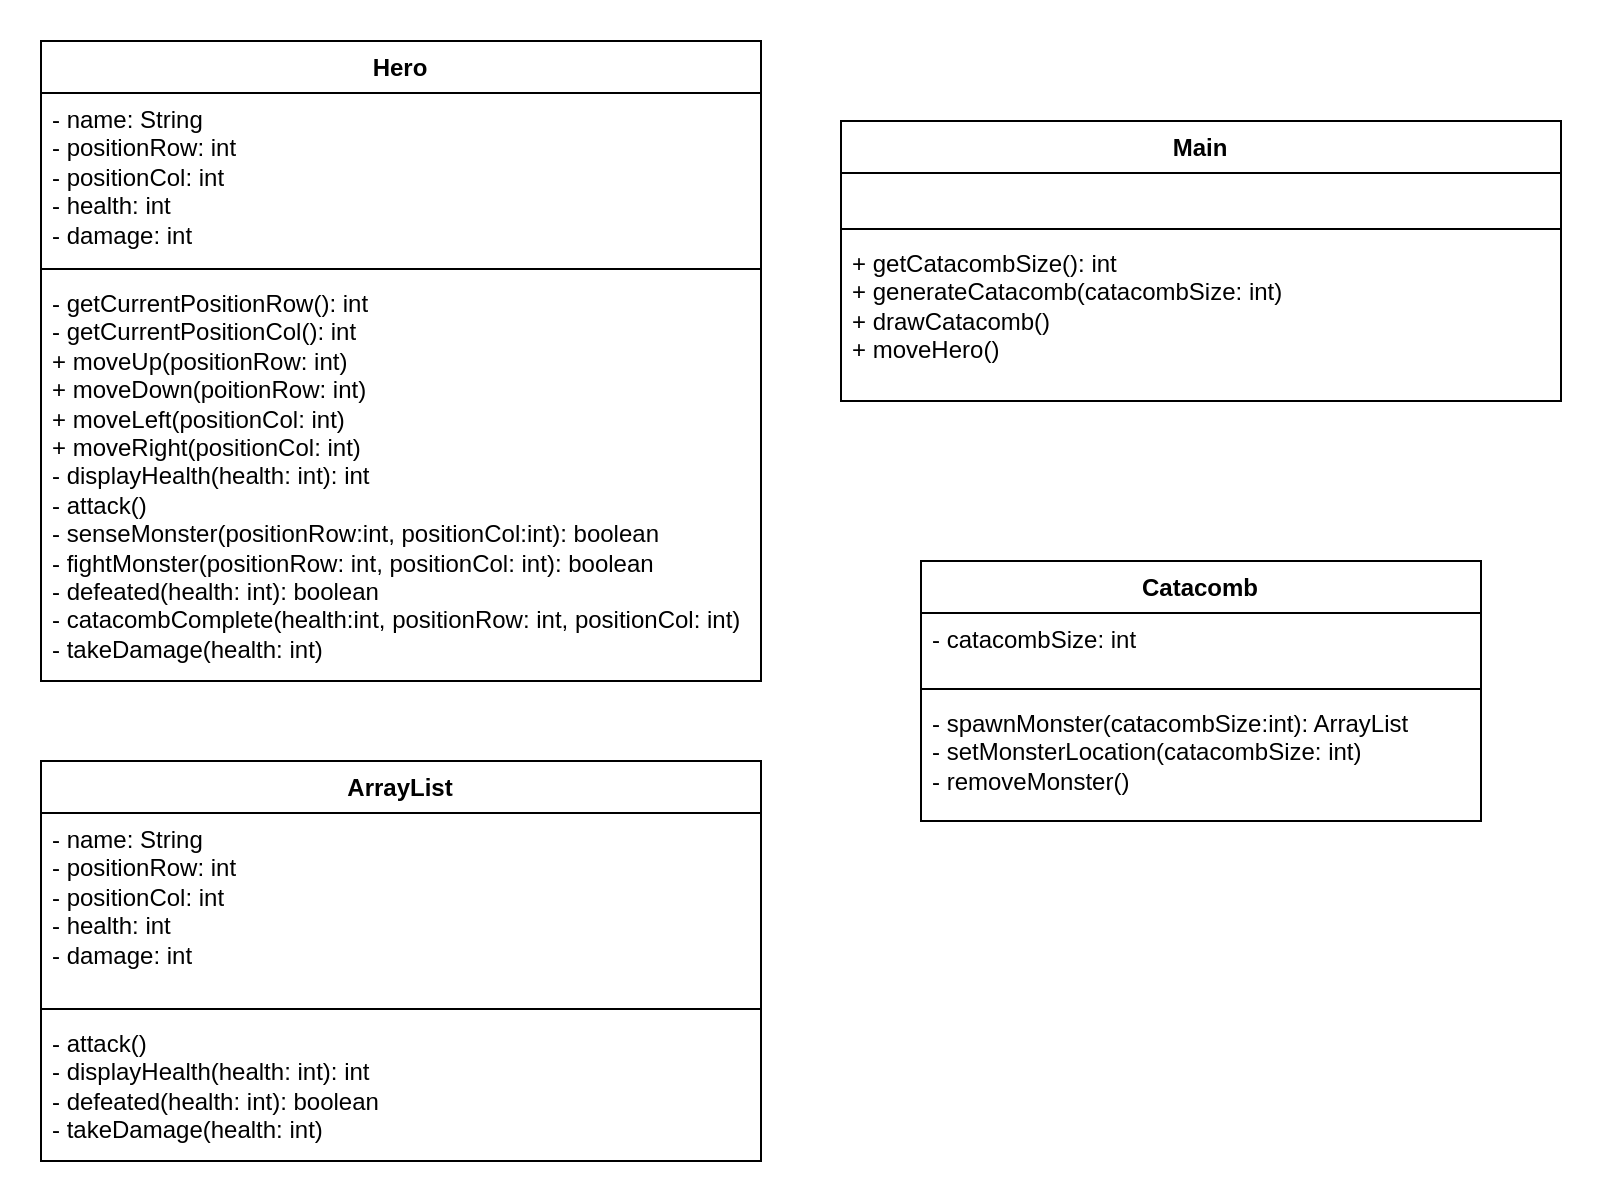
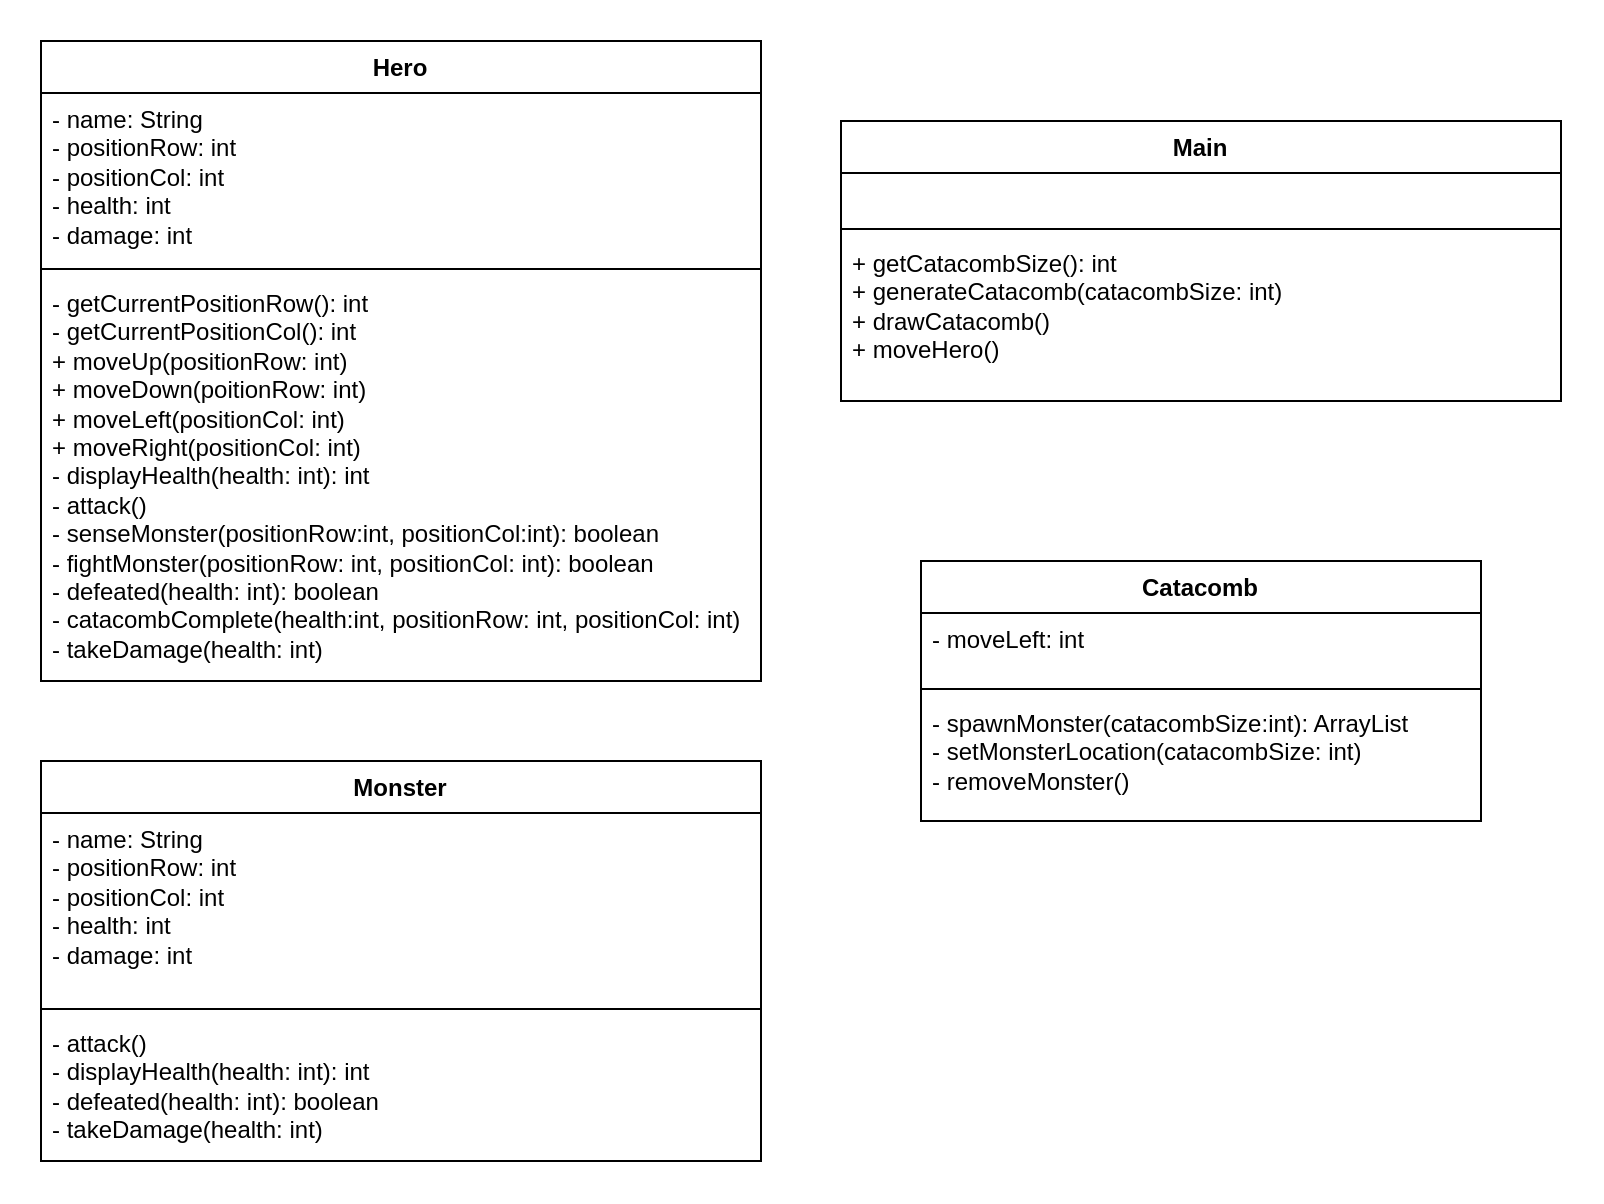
node "- catacombSize: int": label "- catacombSize: int" -> "- moveLeft: int"
node "ArrayList": label "ArrayList" -> "Monster"
